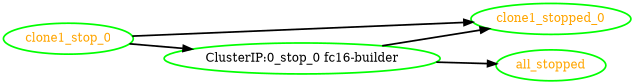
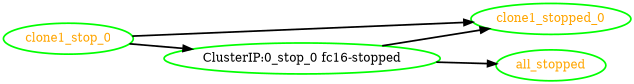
node "ClusterIP:0_stop_0 fc16-builder": label "ClusterIP:0_stop_0 fc16-builder" -> "ClusterIP:0_stop_0 fc16-stopped"
